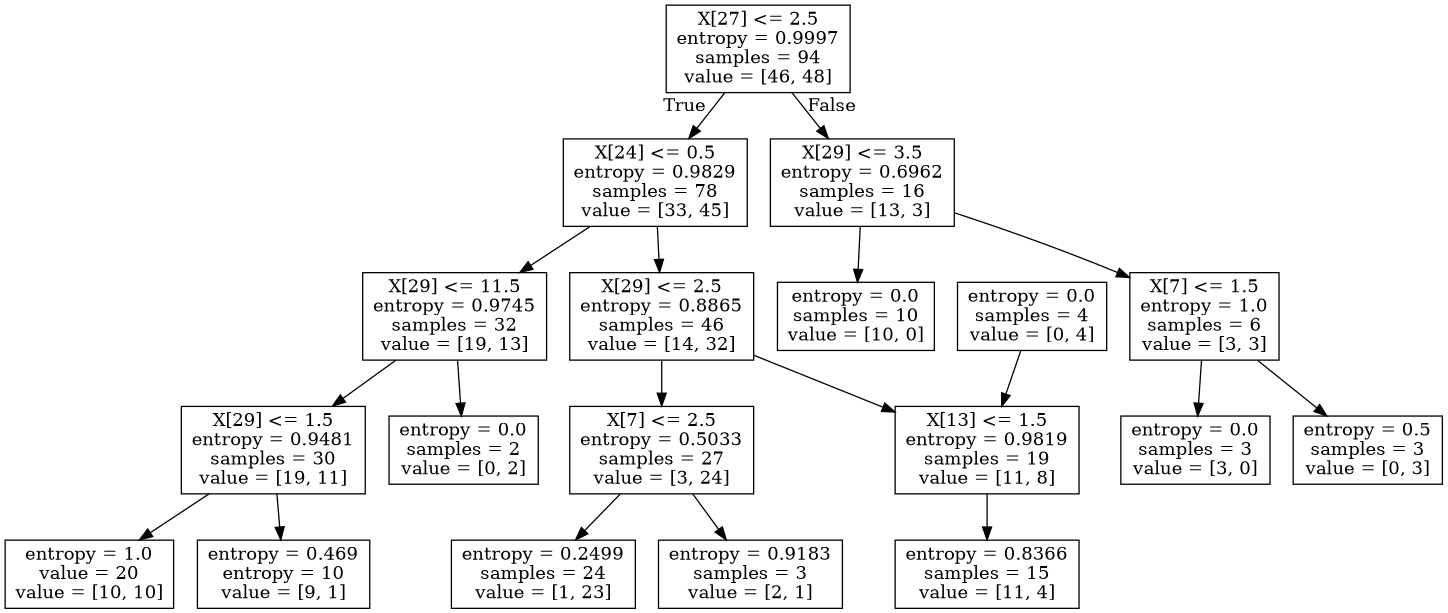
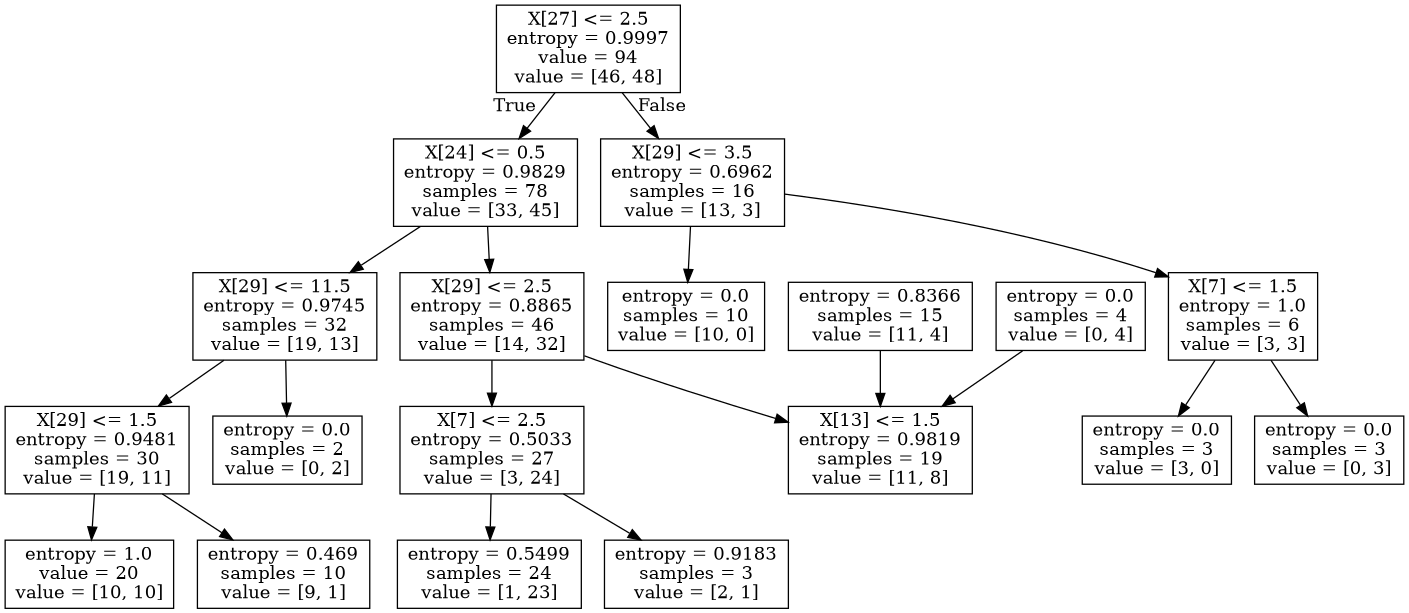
node "X[27] <= 2.5 entropy = 0.9997 samples = 94 value = [46, 48]": label "X[27] <= 2.5 entropy = 0.9997 samples = 94 value = [46, 48]" -> "X[27] <= 2.5 entropy = 0.9997 value = 94 value = [46, 48]"
node "entropy = 0.5 samples = 3 value = [0, 3]": label "entropy = 0.5 samples = 3 value = [0, 3]" -> "entropy = 0.0 samples = 3 value = [0, 3]"
edge "X[13] <= 1.5 entropy = 0.9819 samples = 19 value = [11, 8]" -> "entropy = 0.8366 samples = 15 value = [11, 4]": reversed
node "entropy = 0.469 entropy = 10 value = [9, 1]": label "entropy = 0.469 entropy = 10 value = [9, 1]" -> "entropy = 0.469 samples = 10 value = [9, 1]"
node "entropy = 0.2499 samples = 24 value = [1, 23]": label "entropy = 0.2499 samples = 24 value = [1, 23]" -> "entropy = 0.5499 samples = 24 value = [1, 23]"
